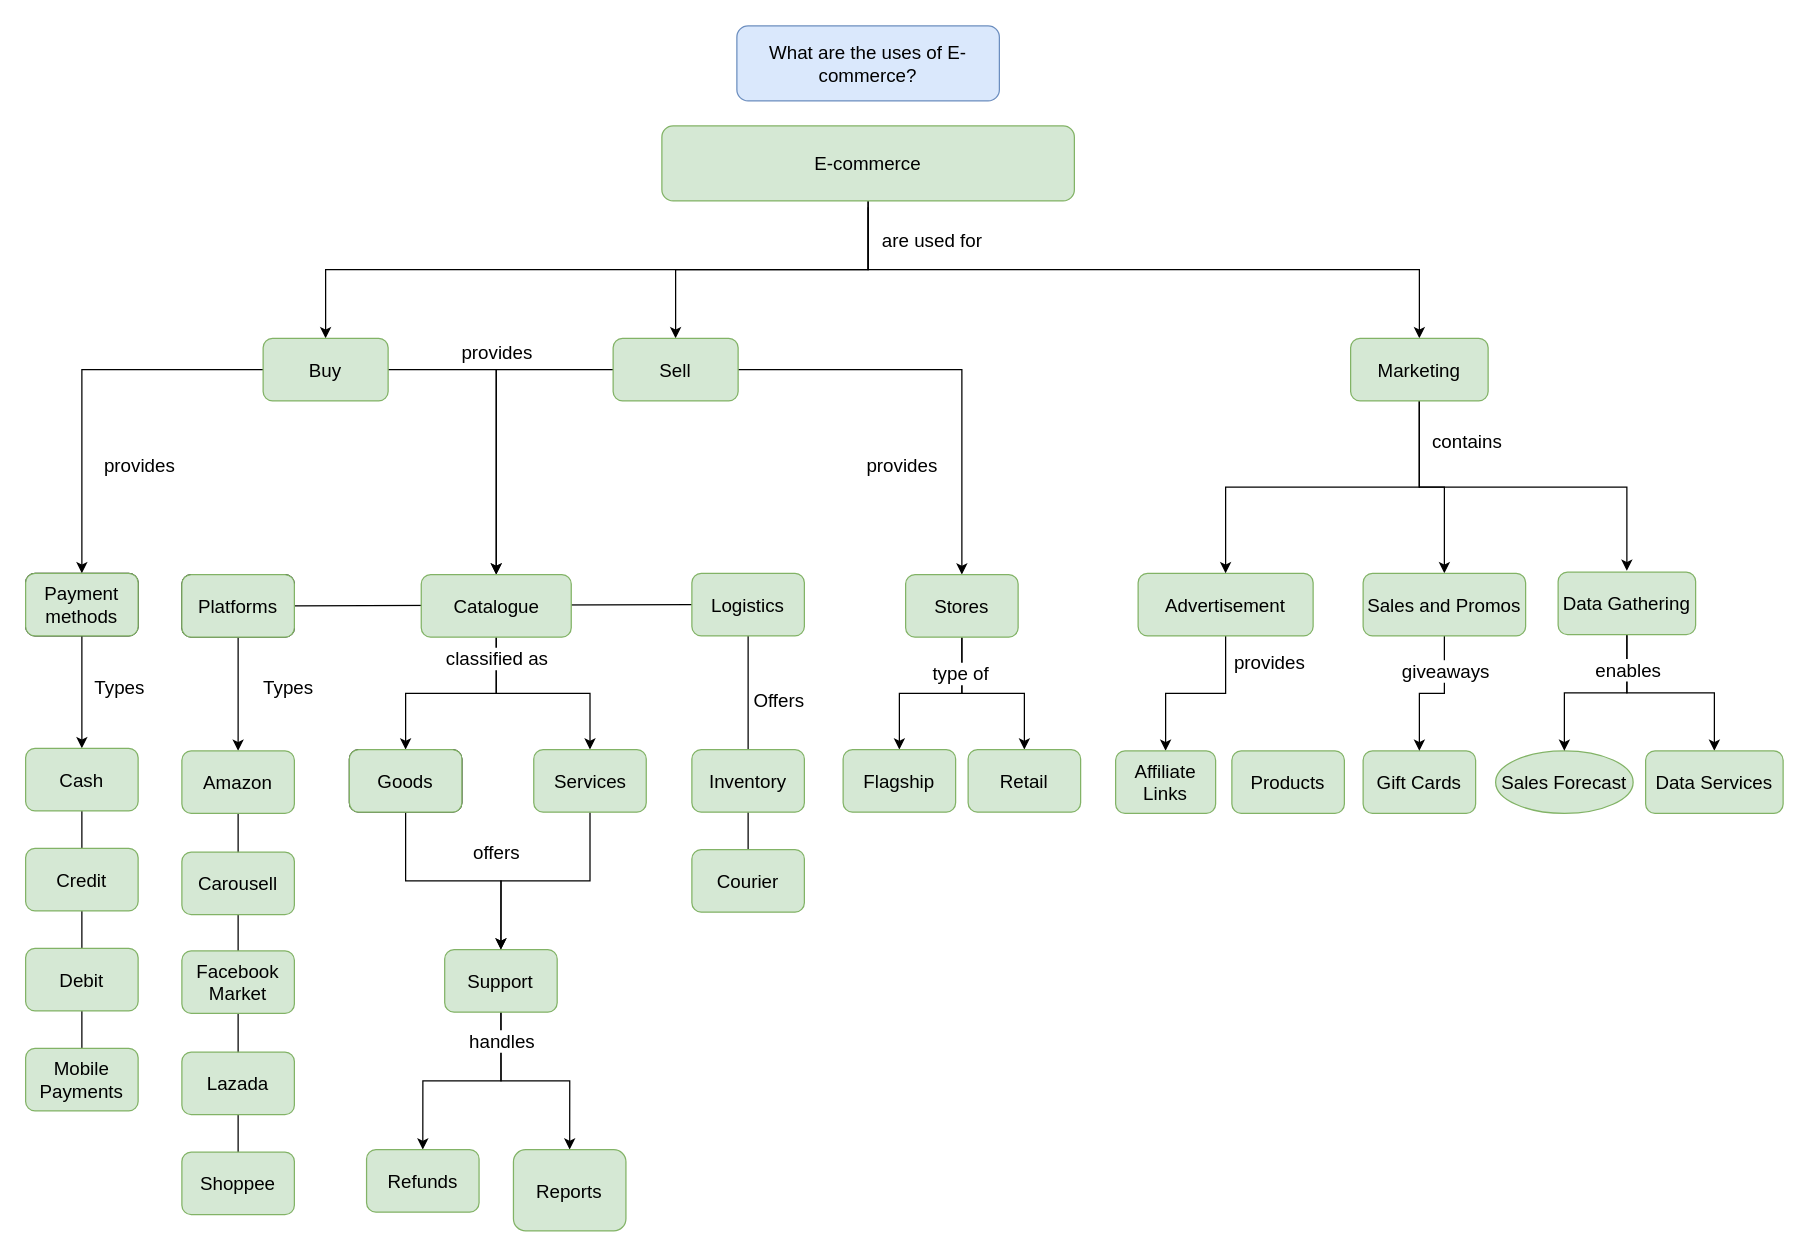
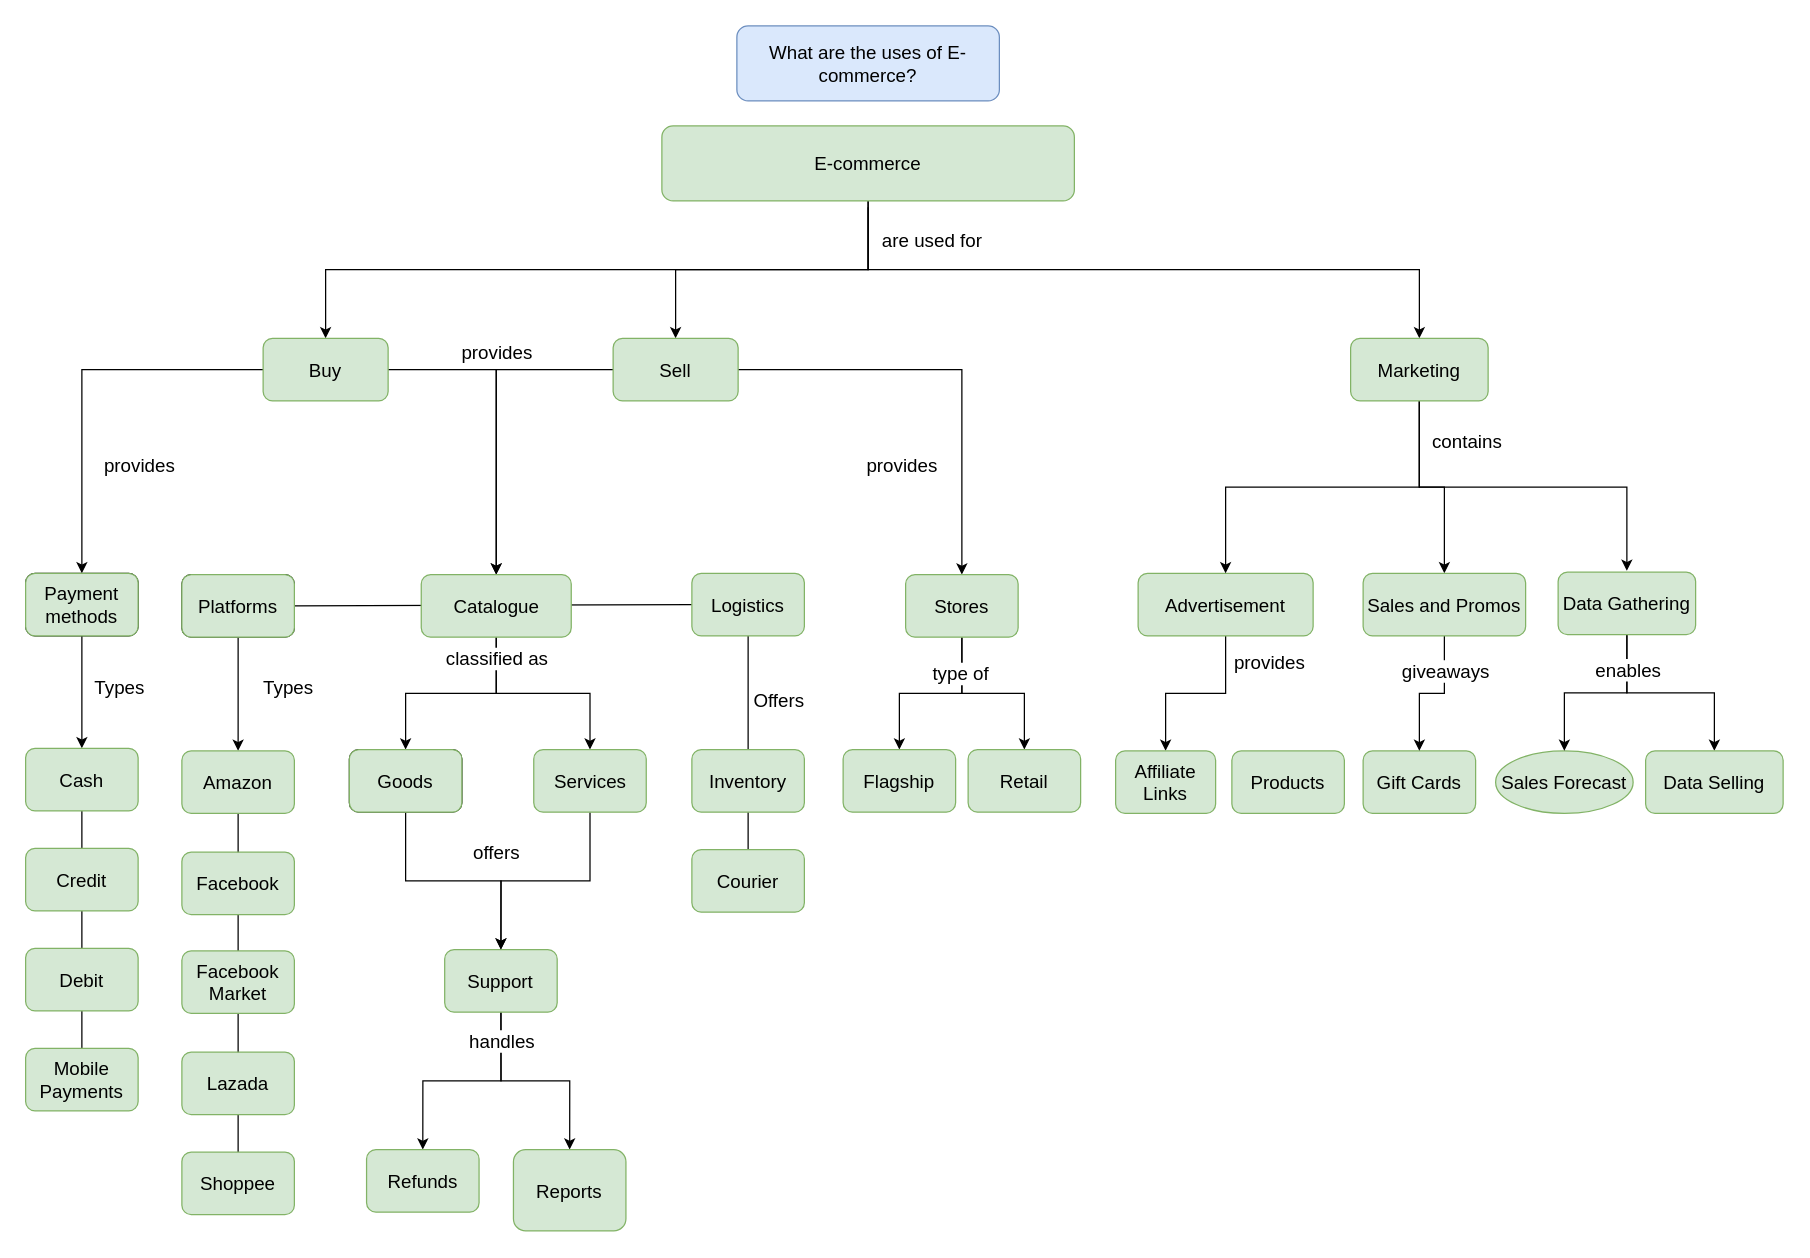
node "Data Services": label "Data Services" -> "Data Selling"
node "Carousell": label "Carousell" -> "Facebook"
